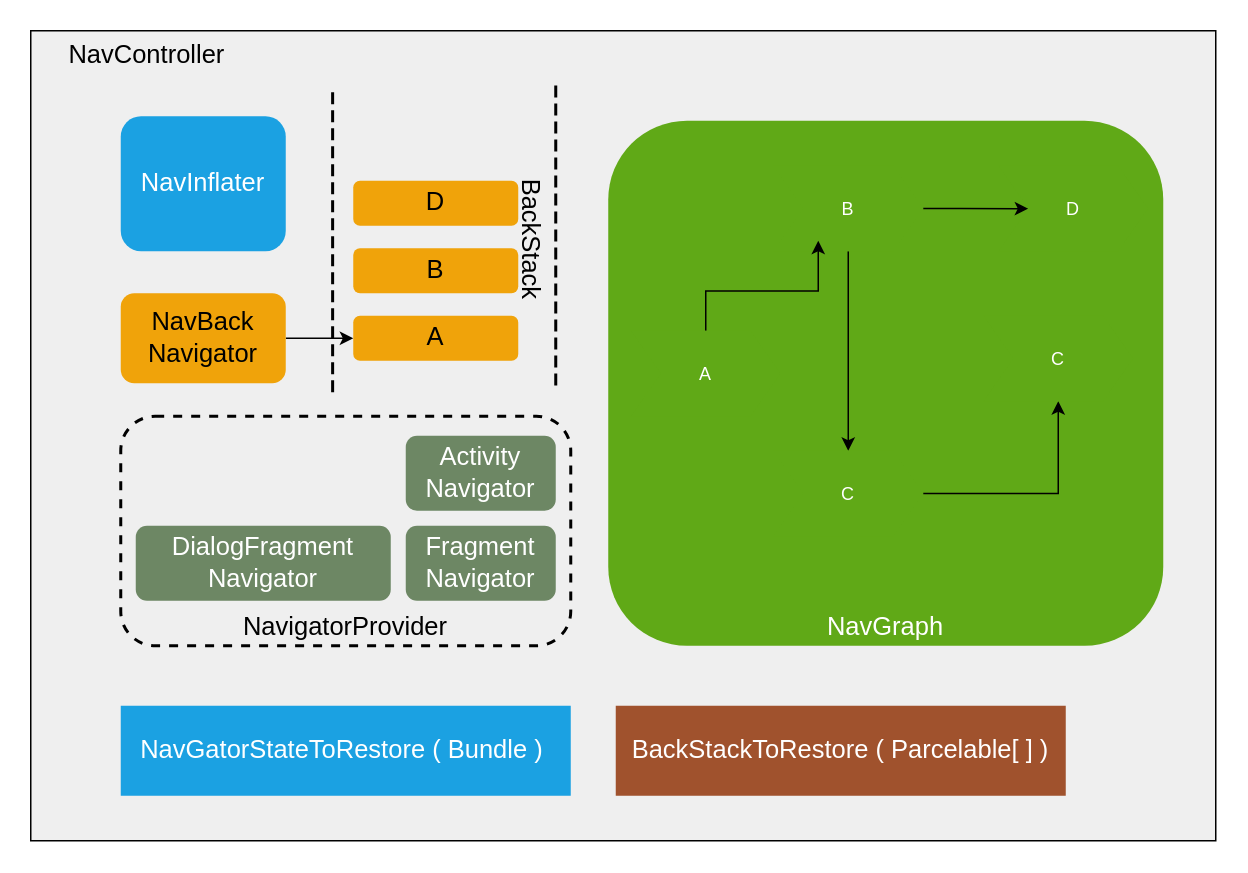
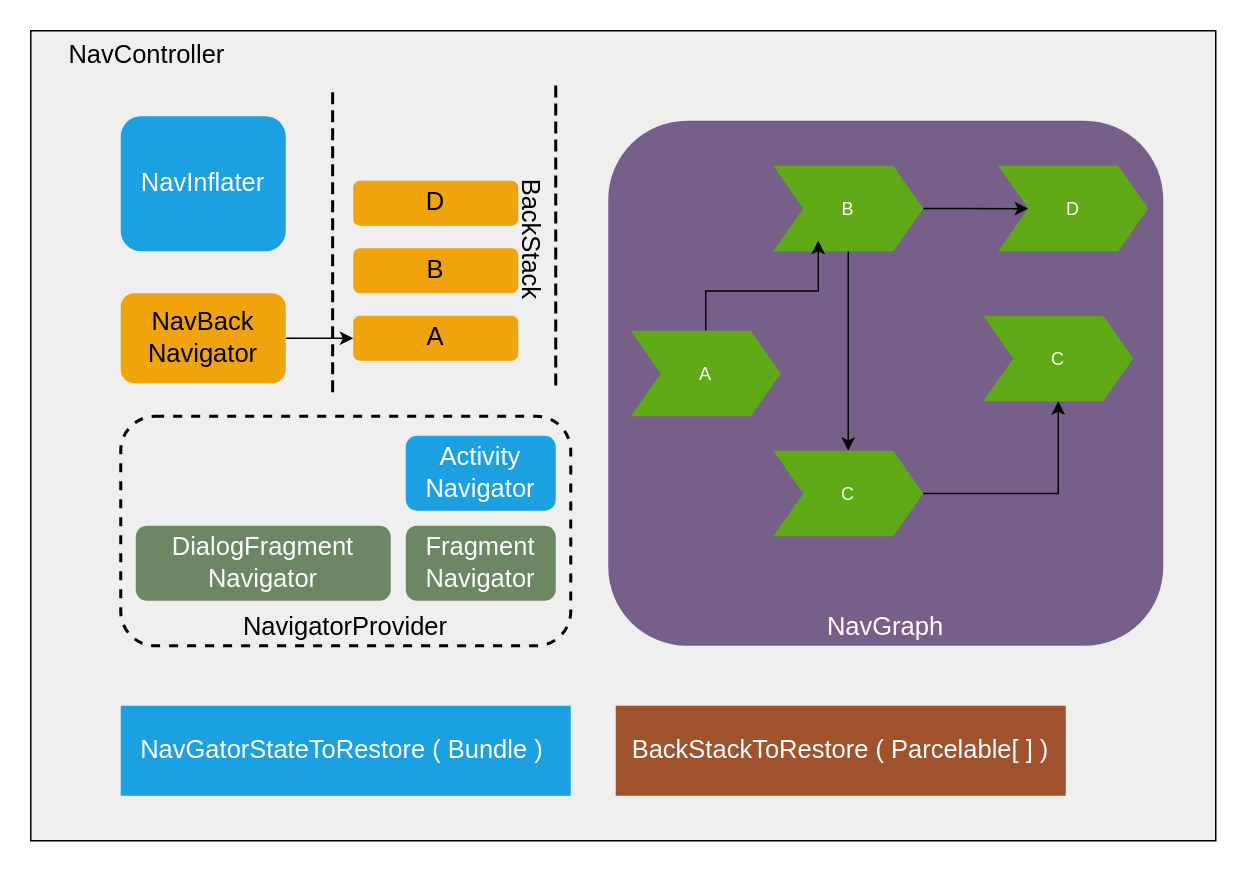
node "NavGraph": fillcolor #60a917 -> #76608a
node "Activity Navigator": fillcolor #6d8764 -> #1ba1e2
